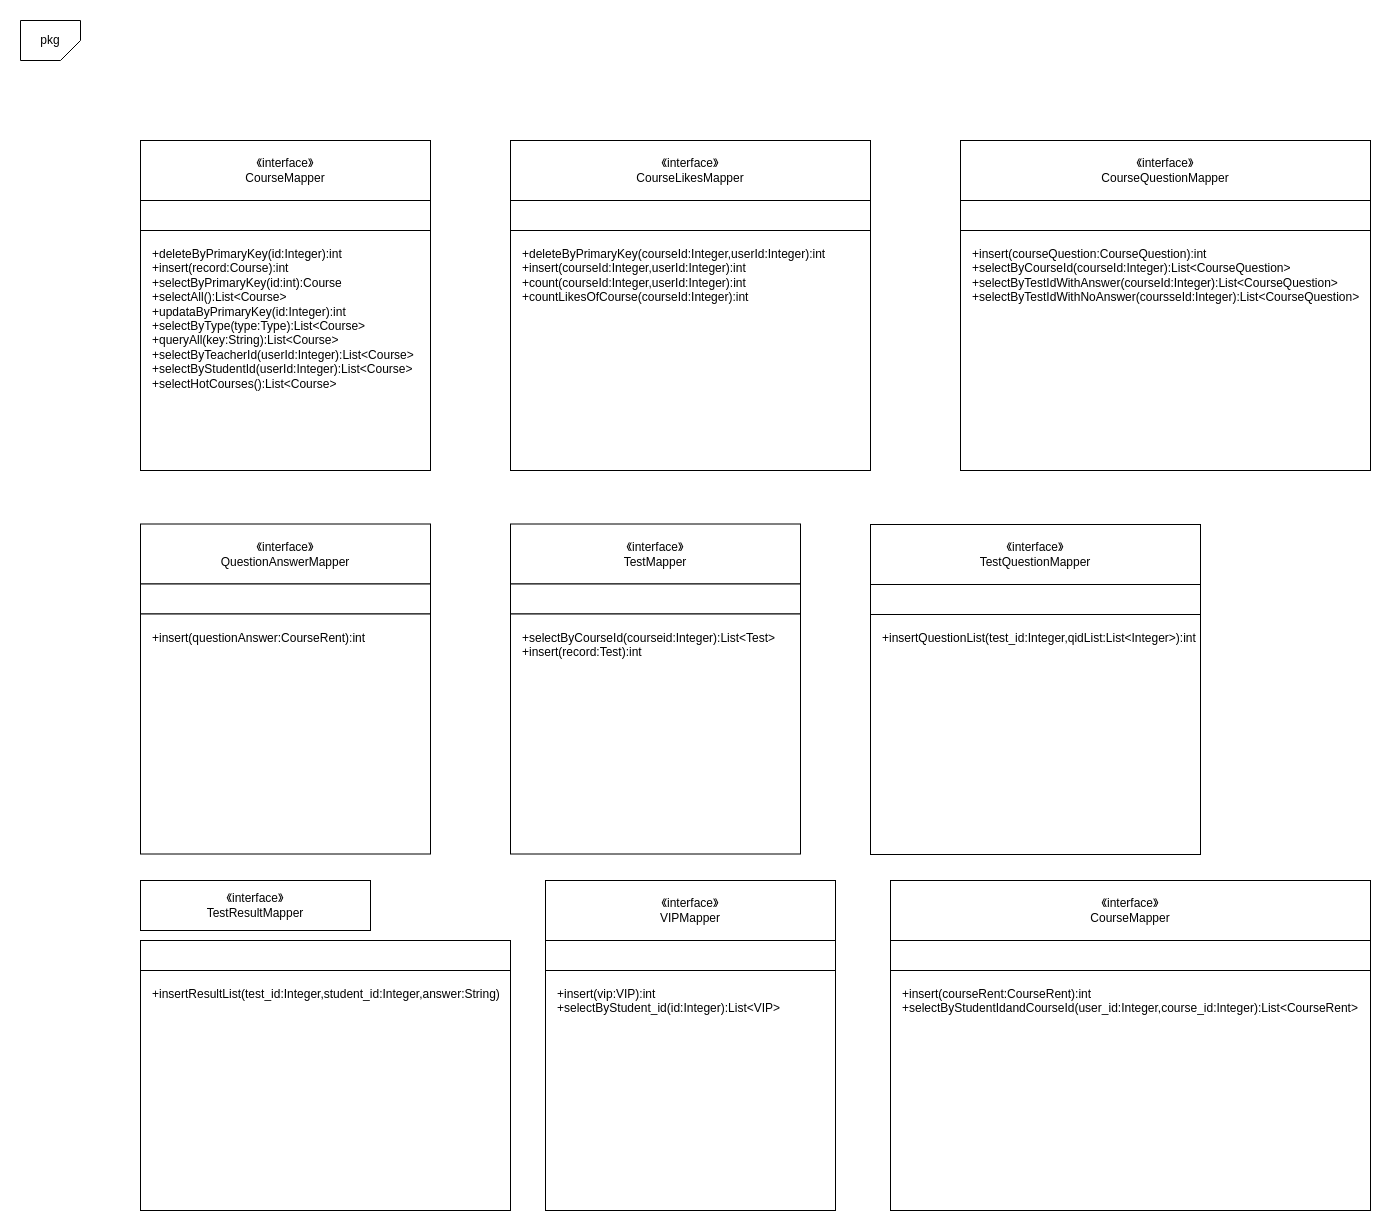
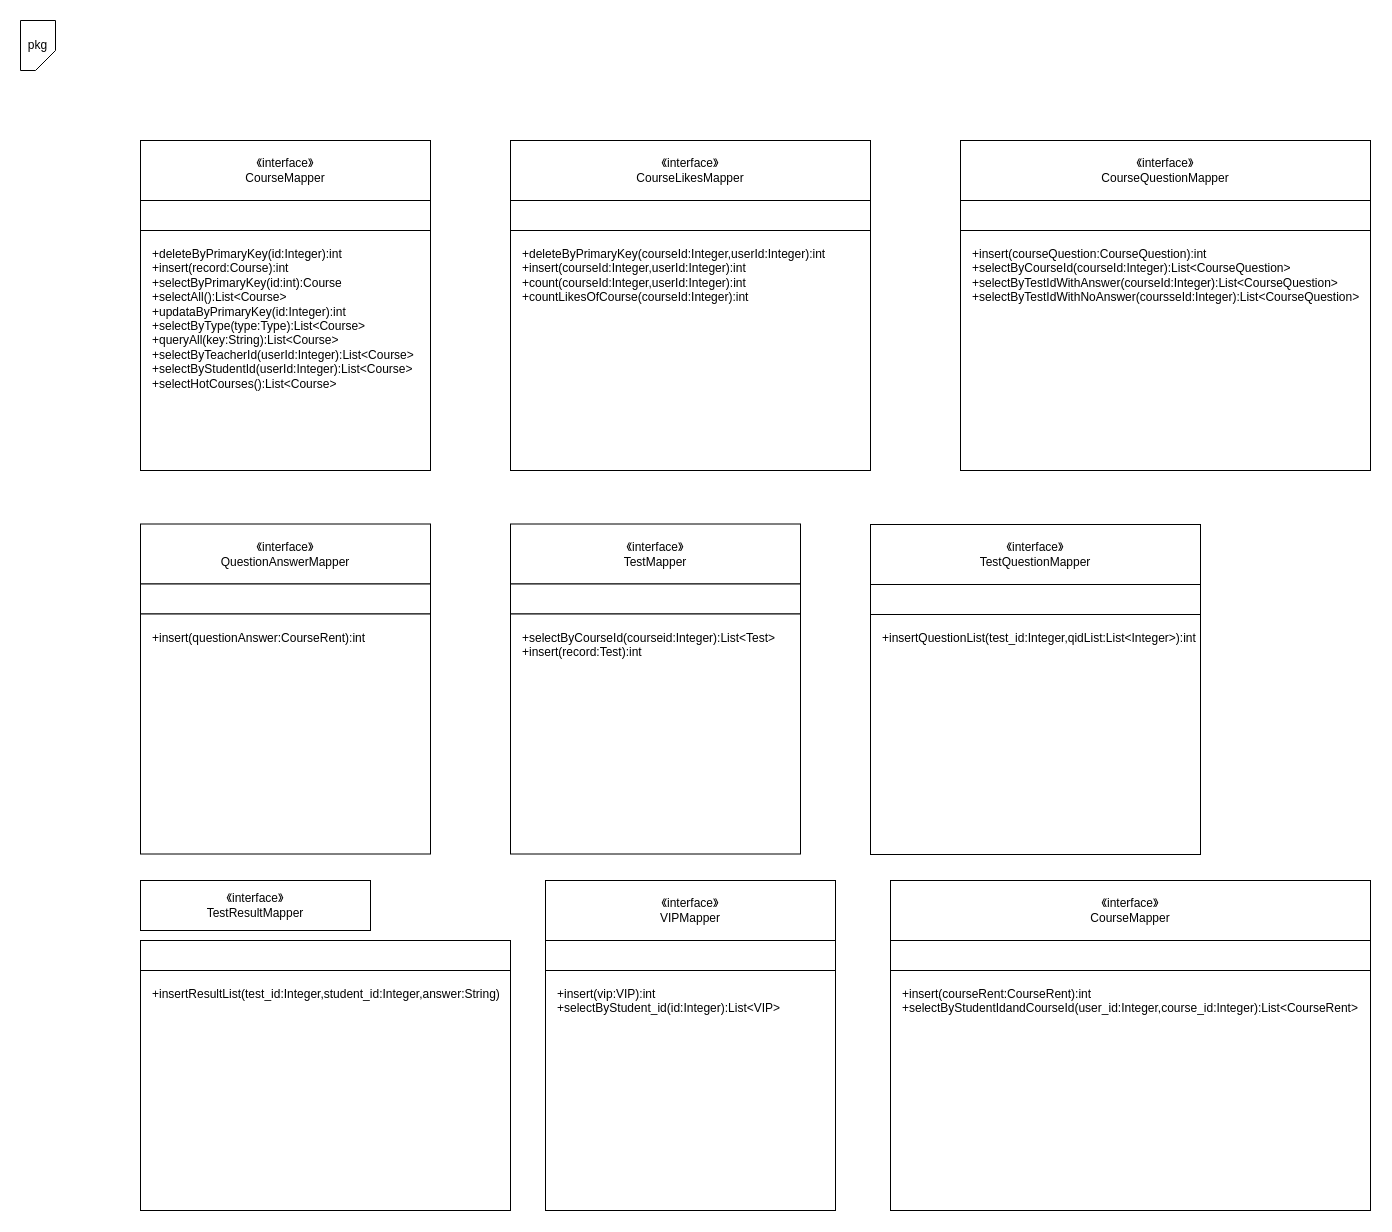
node "pkg": size 60x40 -> 35x50
